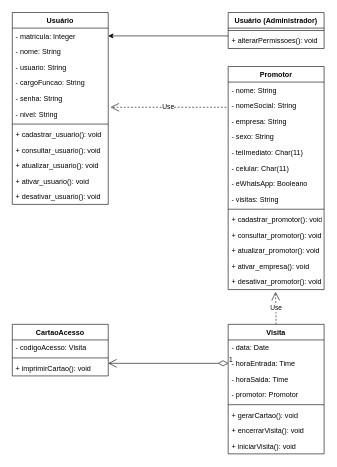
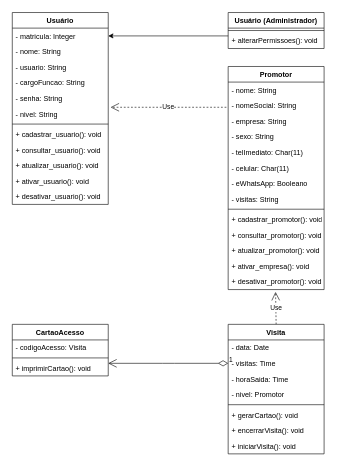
node "- horaEntrada: Time": label "- horaEntrada: Time" -> "- visitas: Time"
node "- promotor: Promotor": label "- promotor: Promotor" -> "- nivel: Promotor"
